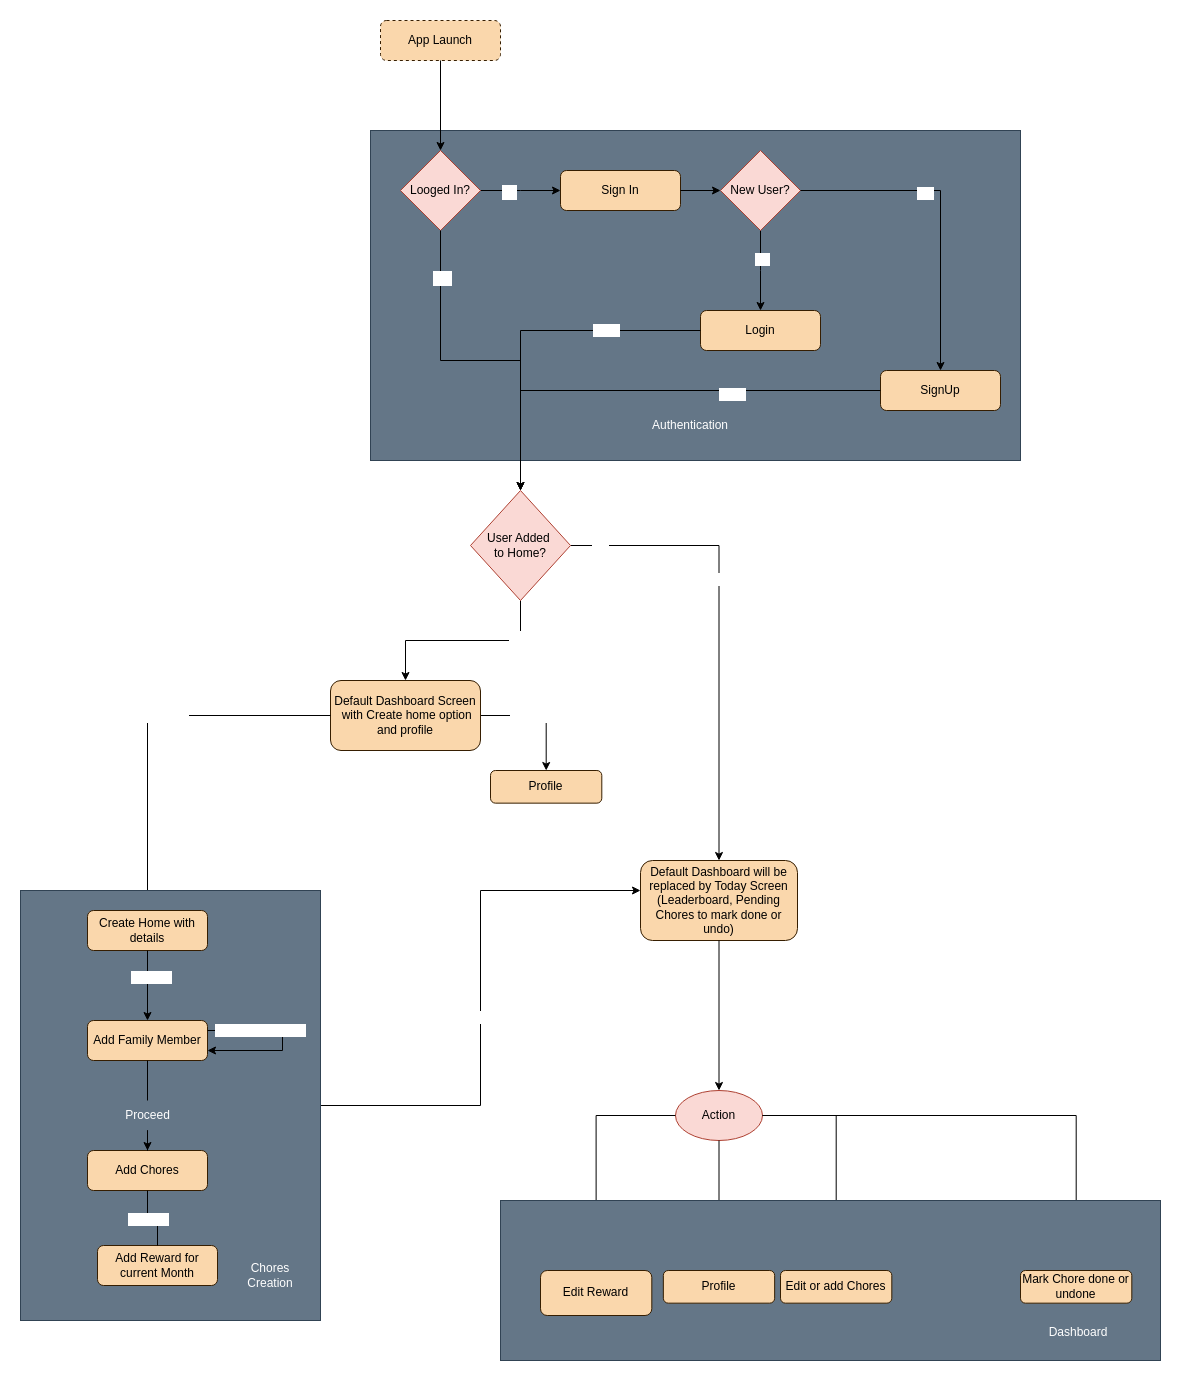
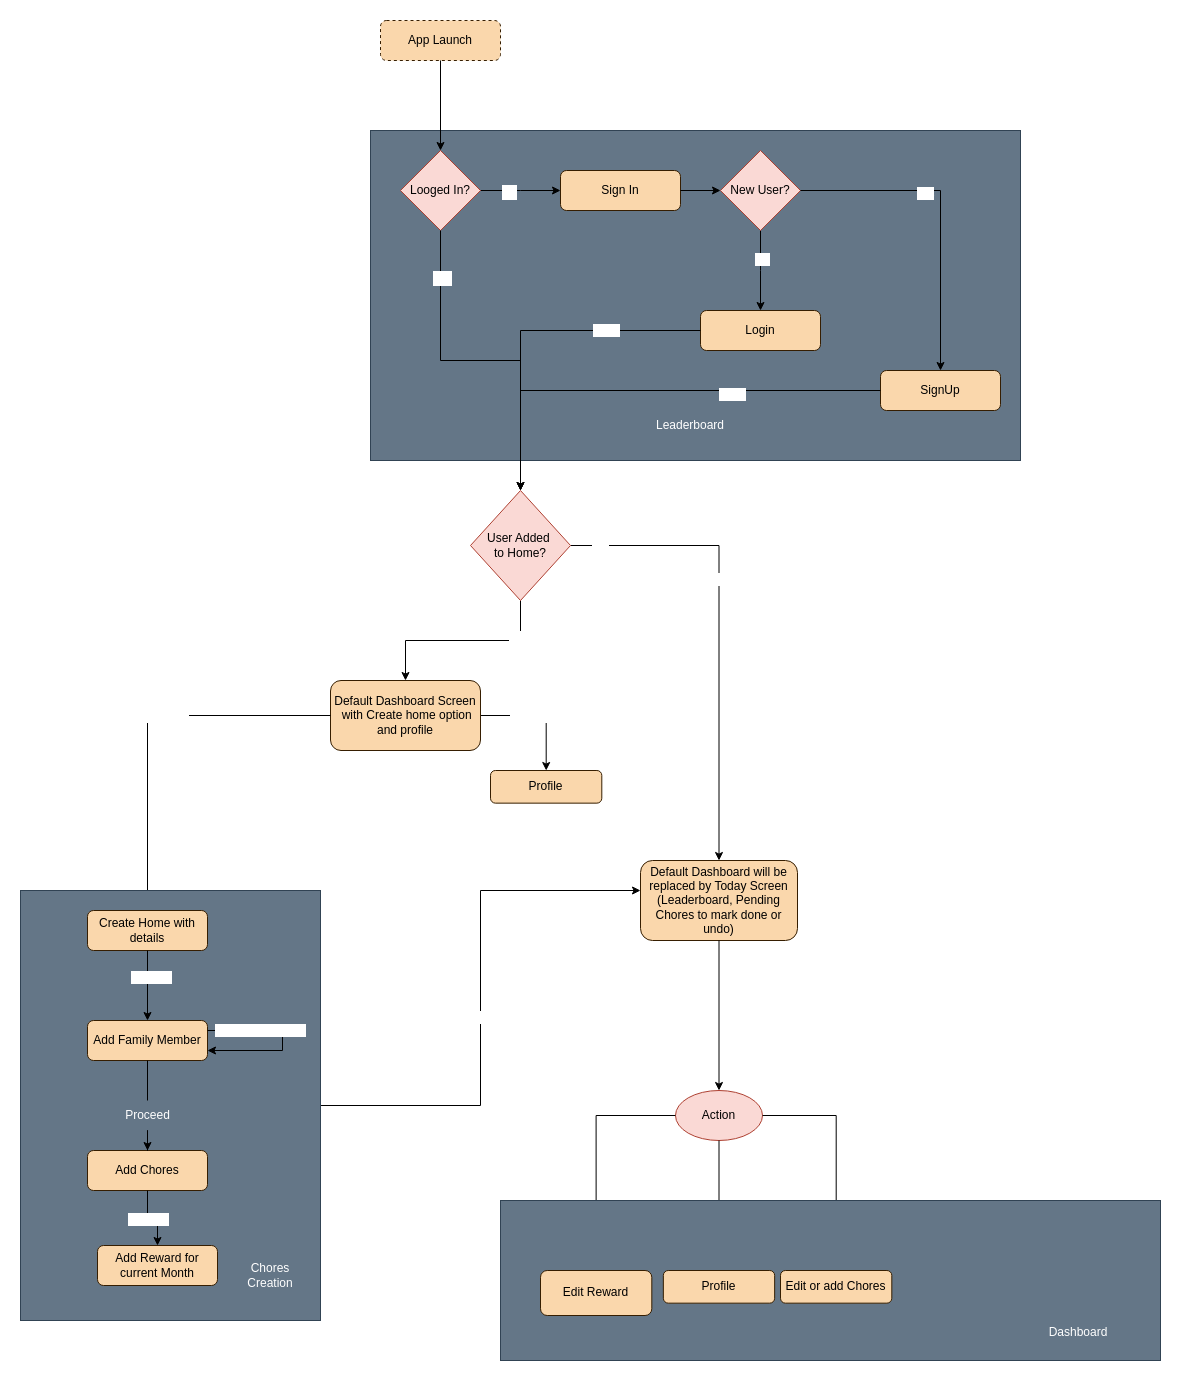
node "Authentication": label "Authentication" -> "Leaderboard"
edge "Action" -> "Mark Chore done or undone": removed
edge "Add Chores" -- "Add Reward for current Month": arrowhead none -> classic
node "Mark Chore done or undone": removed
